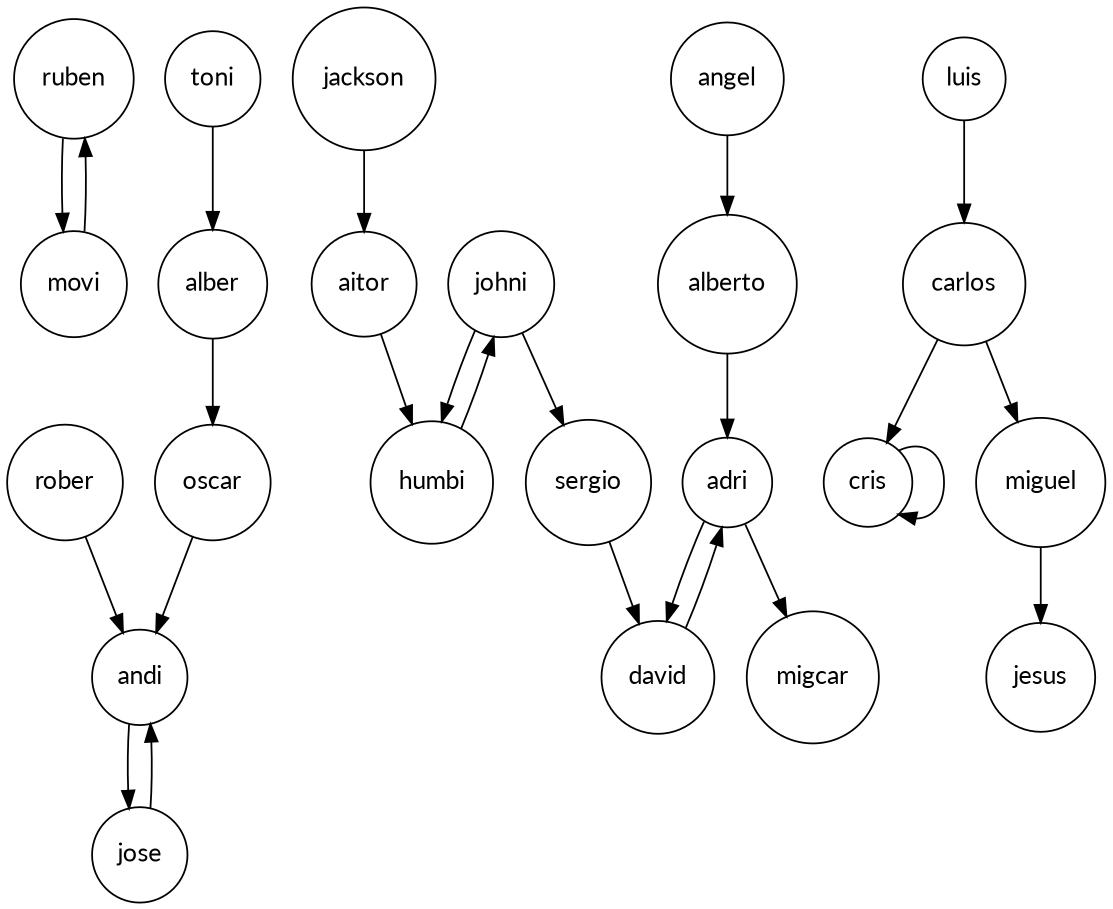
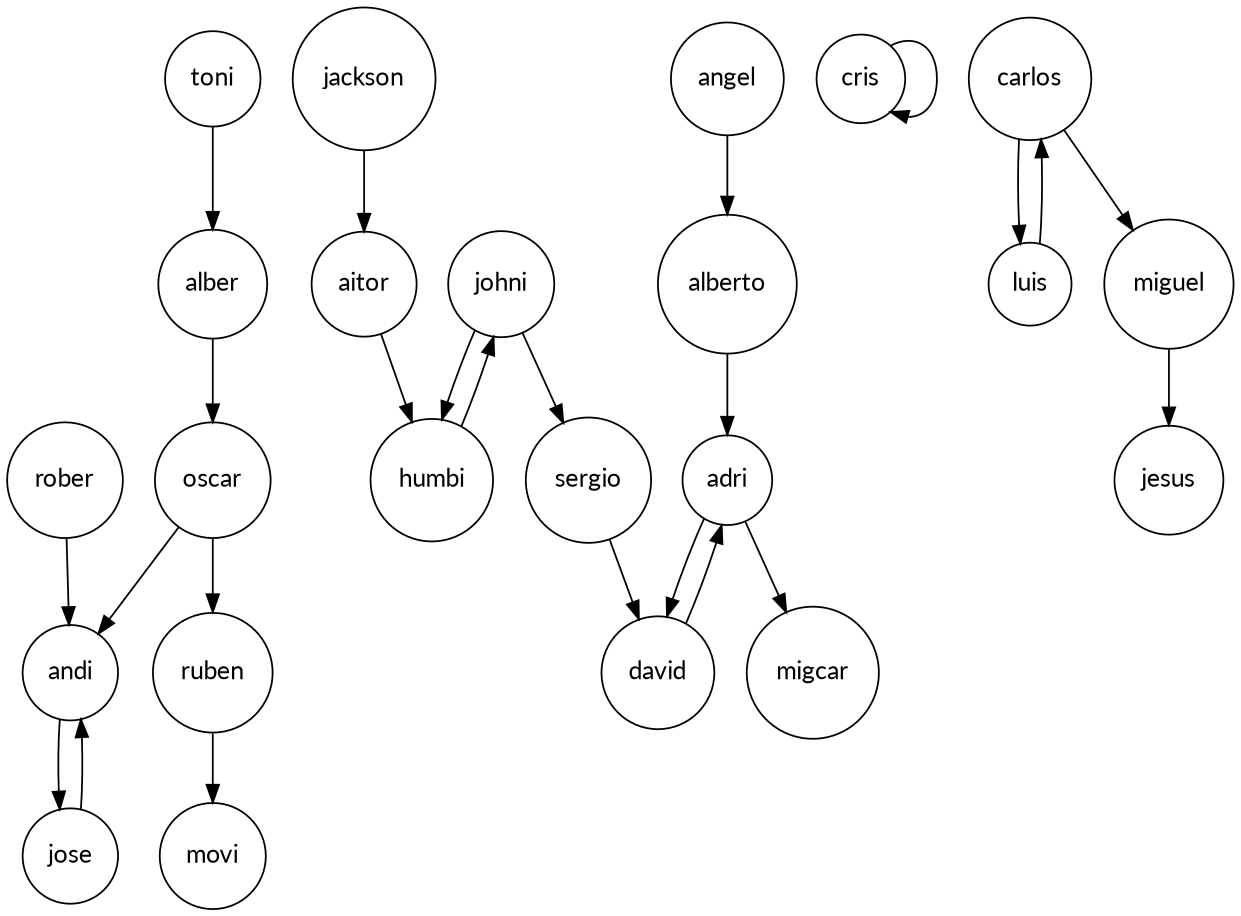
edge "movi" -> "ruben": now "oscar" -> "ruben"
edge "carlos" -> "cris": now "carlos" -> "luis"
